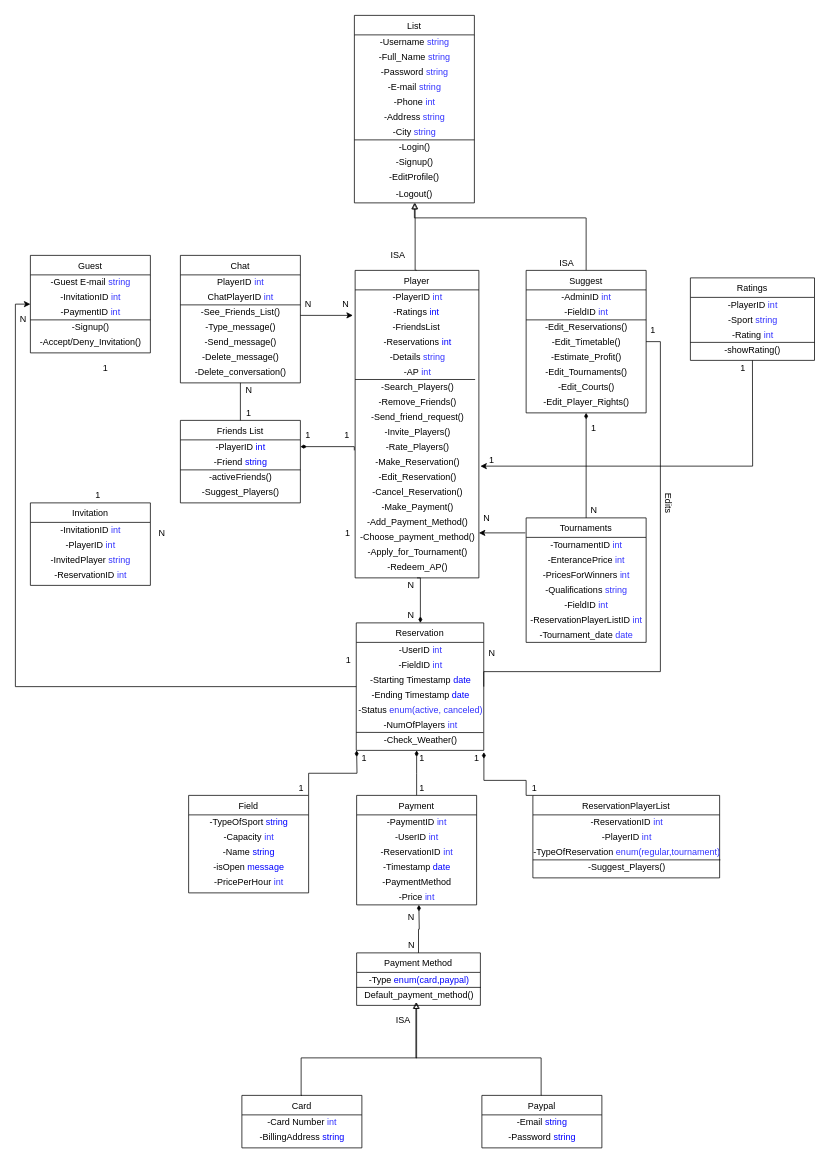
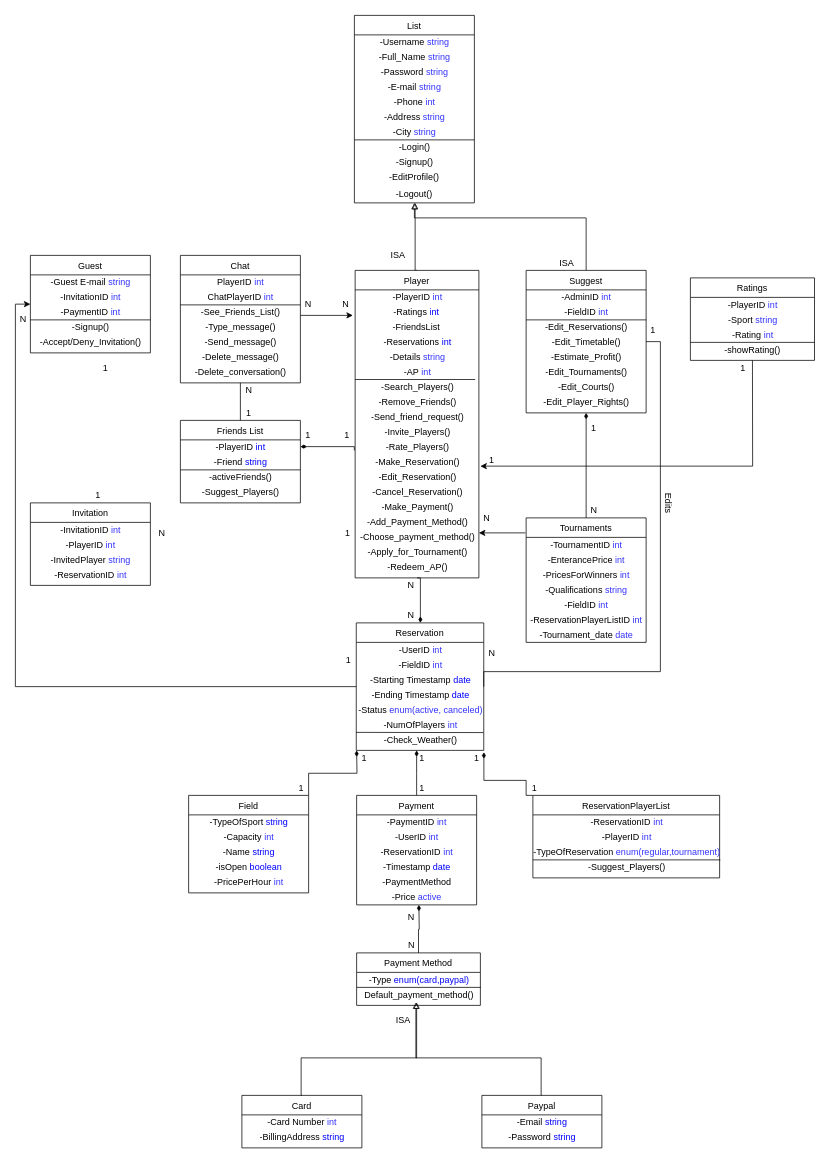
node "-isOpen message": label "-isOpen message" -> "-isOpen boolean"
node "-Price int": label "-Price int" -> "-Price active"
